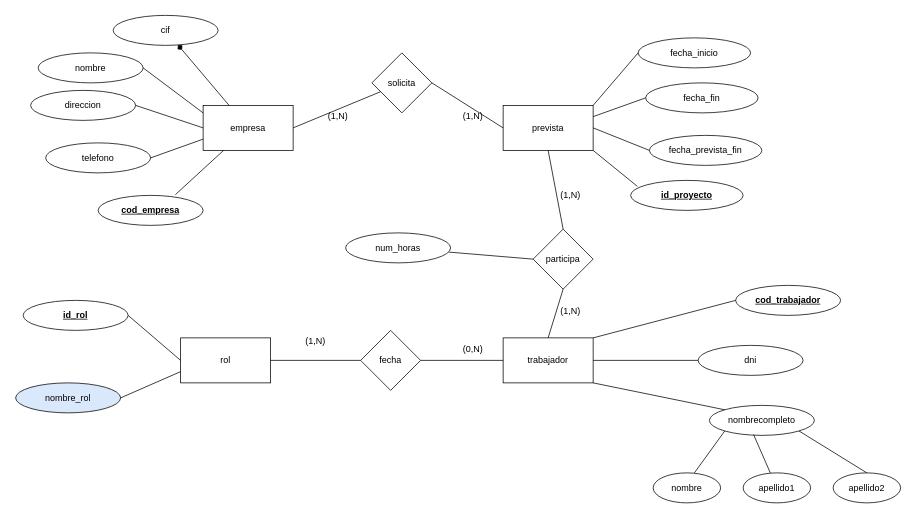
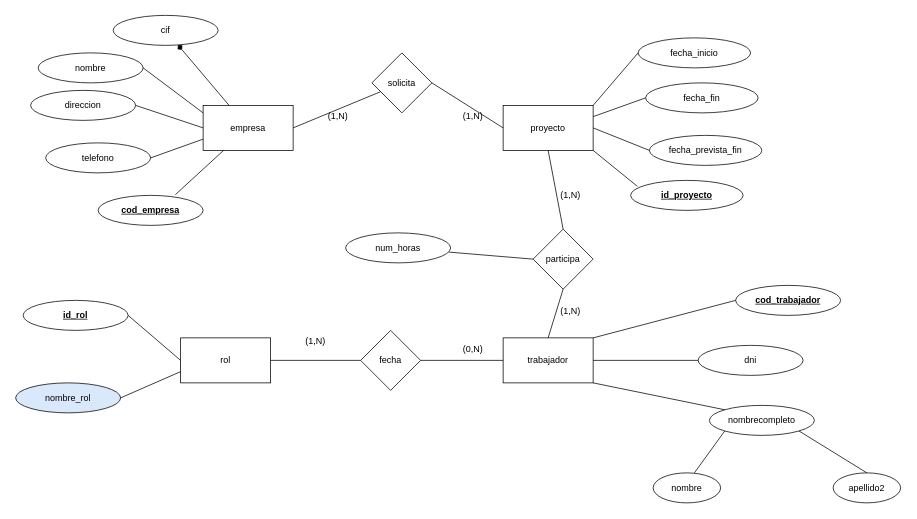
node "prevista": label "prevista" -> "proyecto"
edge "nombrecompleto" -- "apellido1": removed
node "apellido1": removed
